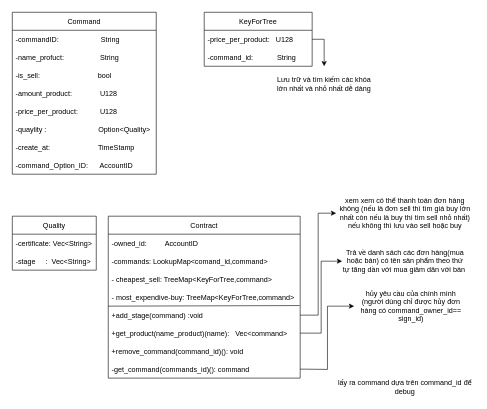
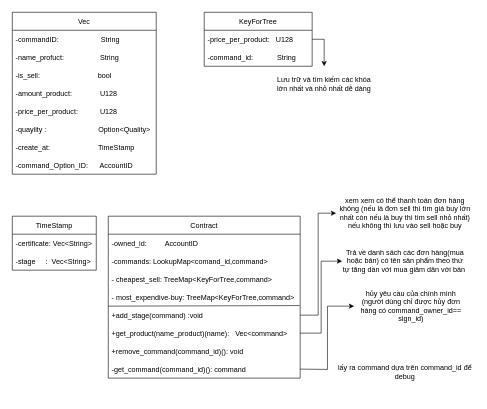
node "Command": label "Command" -> "Vec"
node "Quality": label "Quality" -> "TimeStamp"
node "-get_command(commands_id)(): command": label "-get_command(commands_id)(): command" -> "-get_command(command_id)(): command"
node "lấy ra command dựa trên command_id để debug": moved (405, 387) -> (405, 372)
